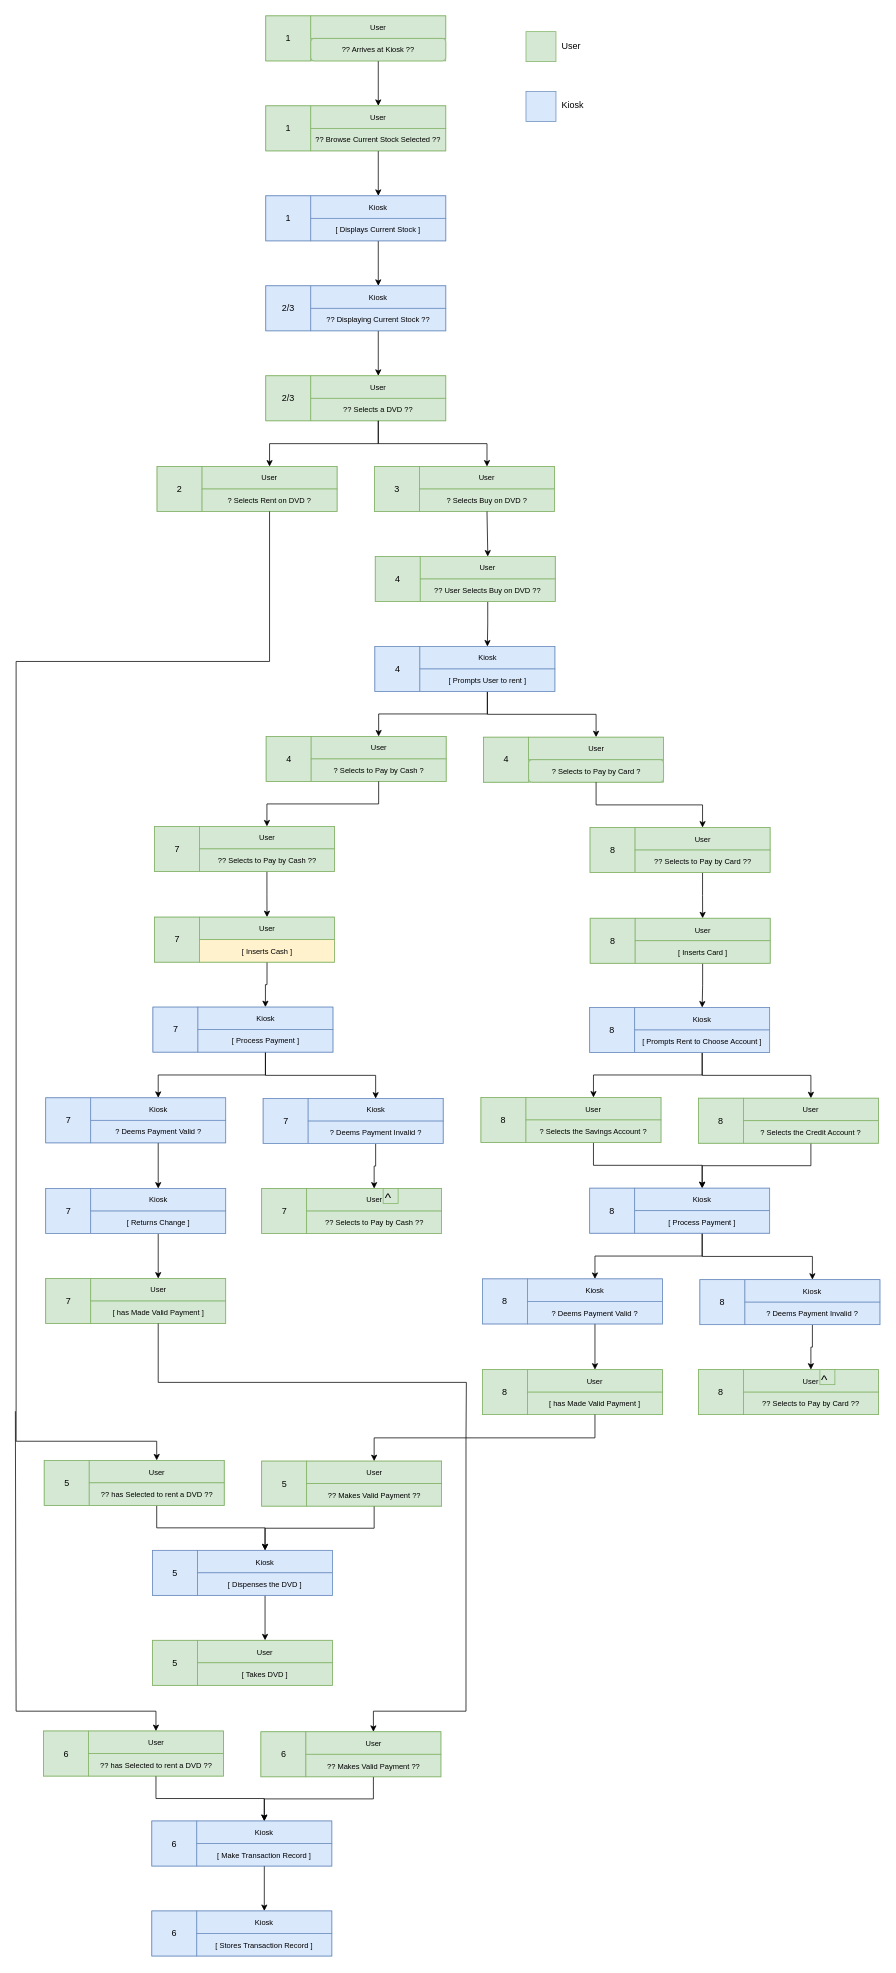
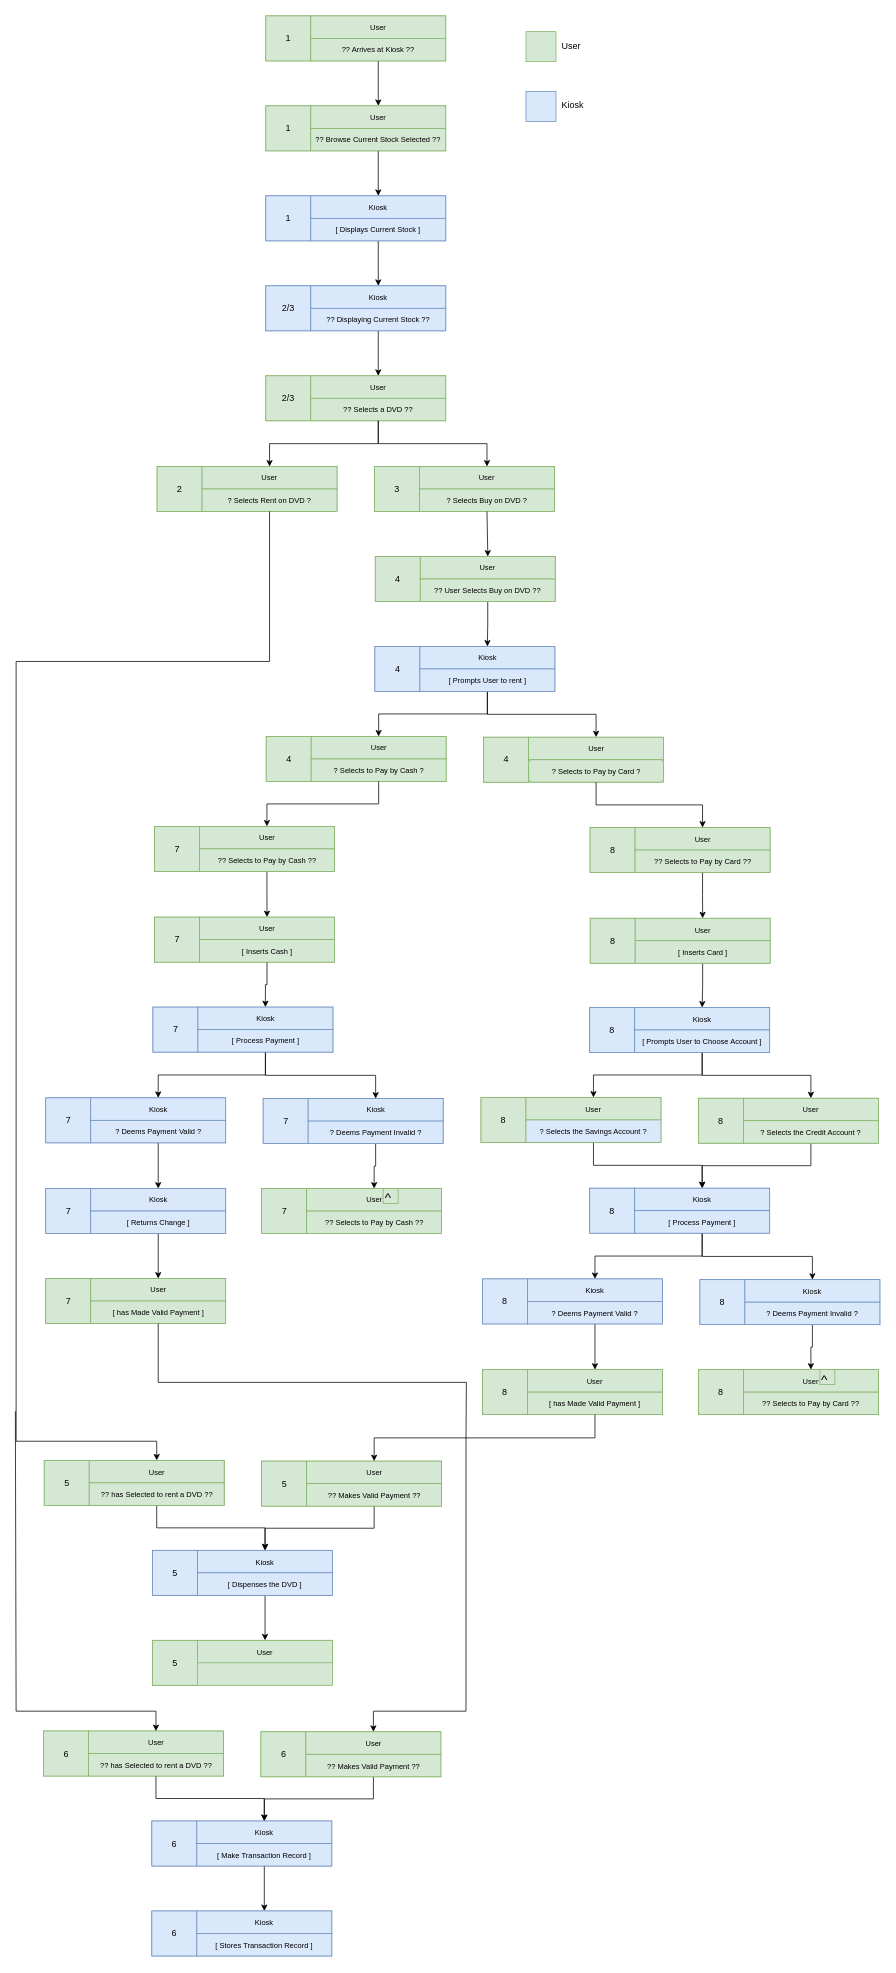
node "?? Arrives at Kiosk ??": shape rounded rectangle -> rectangle
node "[ Inserts Cash ]": fillcolor #fff2cc -> #d5e8d4
node "[ Prompts Rent to Choose Account ]": label "[ Prompts Rent to Choose Account ]" -> "[ Prompts User to Choose Account ]"
node "? Selects the Savings Account ?": fillcolor #d5e8d4 -> #dae8fc
node "[ Takes DVD ]": removed
